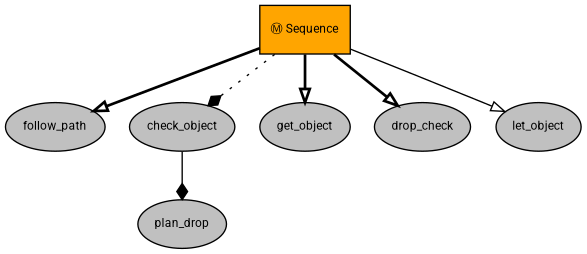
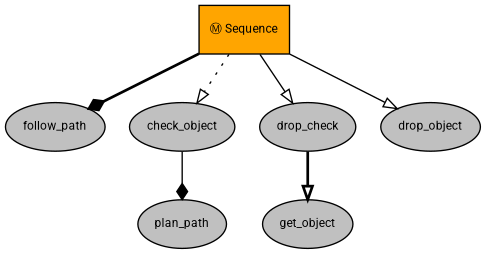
edge "Ⓜ Sequence" -> "get_object": now "drop_check" -> "get_object"
edge "Ⓜ Sequence" -> "check_object": arrowhead diamond -> onormal
edge "Ⓜ Sequence" -> "drop_check": style bold -> solid
edge "Ⓜ Sequence" -> "follow_path": arrowhead onormal -> diamond
node "let_object": label "let_object" -> "drop_object"
node "plan_drop": label "plan_drop" -> "plan_path"
